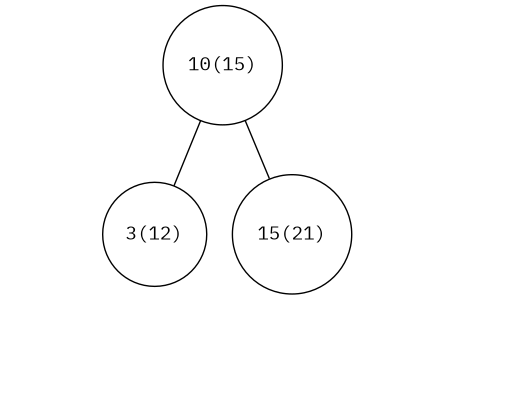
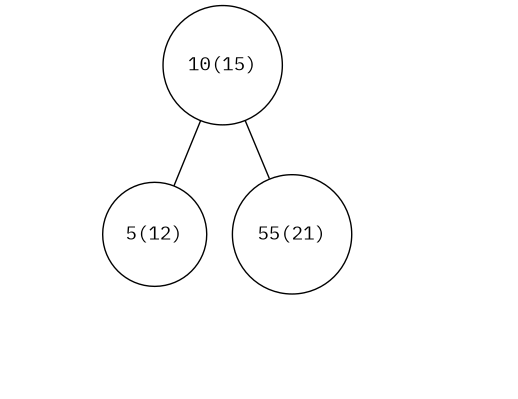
node "3(12)": label "3(12)" -> "5(12)"
node "15(21)": label "15(21)" -> "55(21)"
